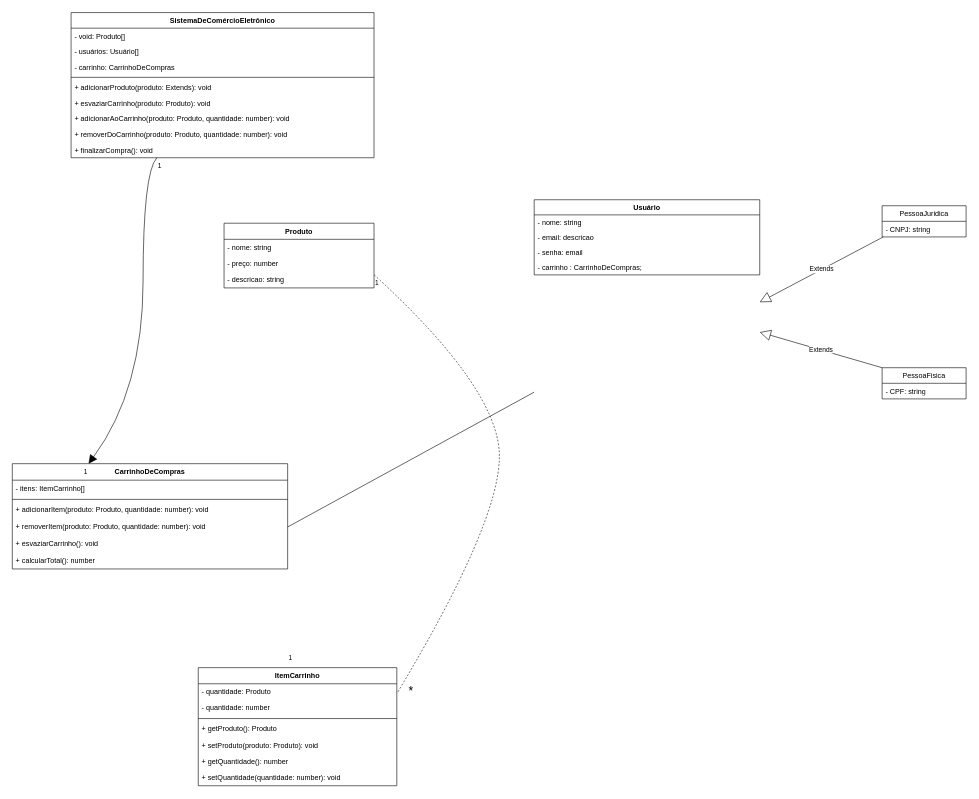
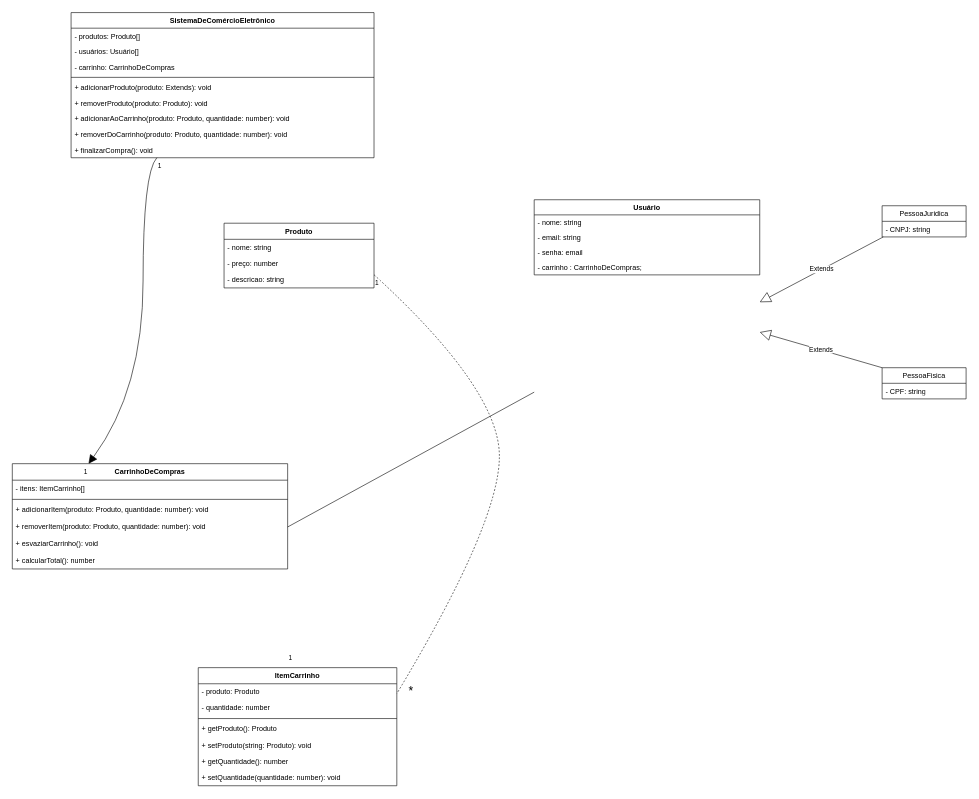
node "- void: Produto[]": label "- void: Produto[]" -> "- produtos: Produto[]"
node "+ esvaziarCarrinho(produto: Produto): void": label "+ esvaziarCarrinho(produto: Produto): void" -> "+ removerProduto(produto: Produto): void"
node "- email: descricao": label "- email: descricao" -> "- email: string"
node "- quantidade: Produto": label "- quantidade: Produto" -> "- produto: Produto"
node "+ setProduto(produto: Produto): void": label "+ setProduto(produto: Produto): void" -> "+ setProduto(string: Produto): void"
